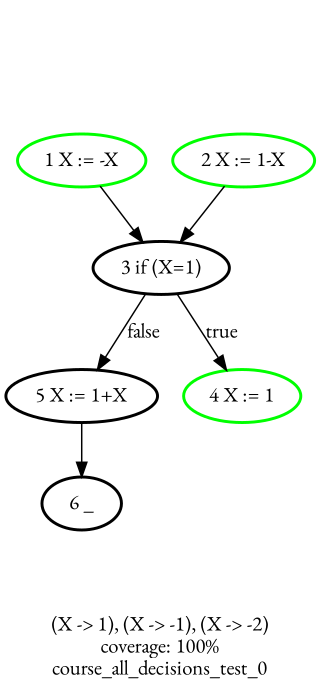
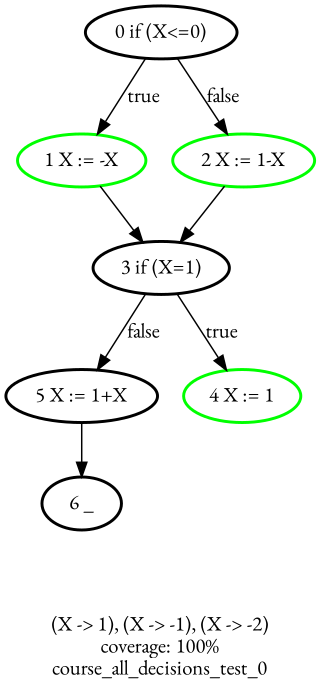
node "0 if (X<=0)": added
